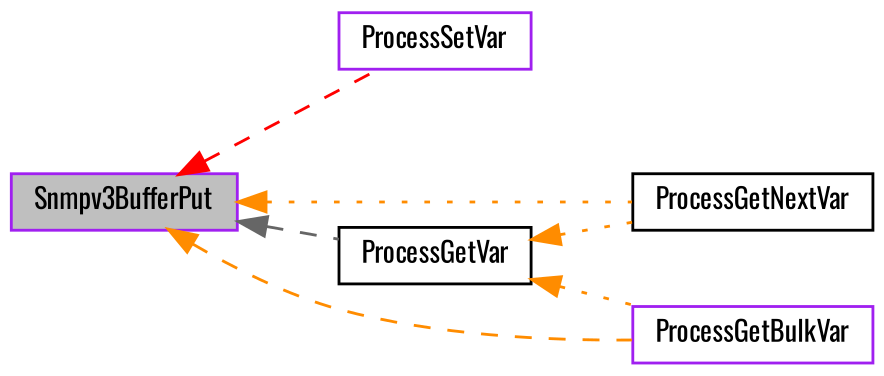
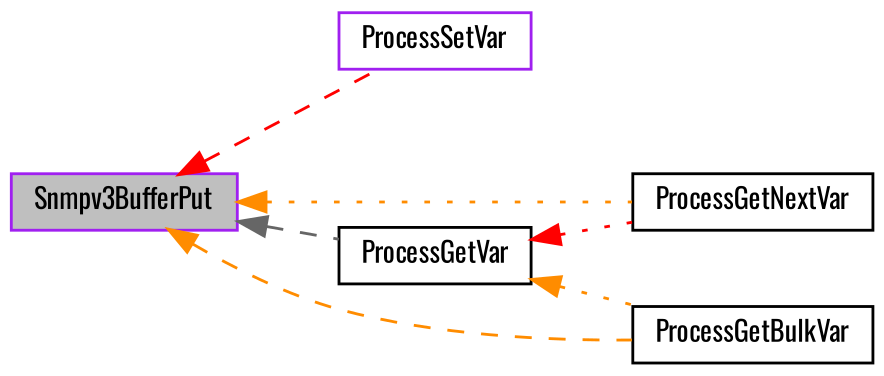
edge "ProcessGetNextVar" -> "ProcessGetVar": color darkorange -> red
node "ProcessGetBulkVar": color purple -> black
